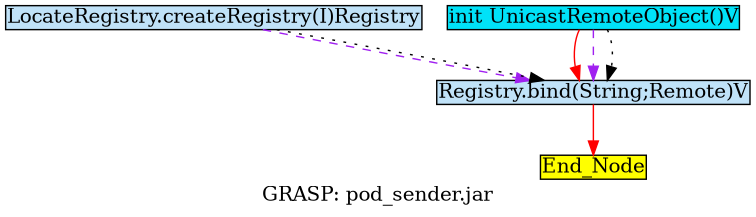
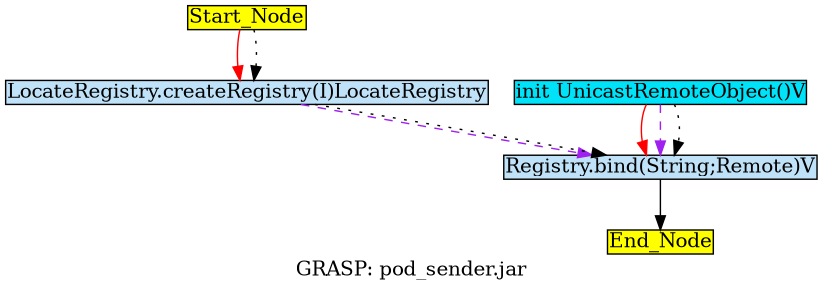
node "LocateRegistry.createRegistry(I)Registry": label "LocateRegistry.createRegistry(I)Registry" -> "LocateRegistry.createRegistry(I)LocateRegistry"
node "Start_Node": added
edge "Registry.bind(String;Remote)V" -> "End_Node": color red -> black
